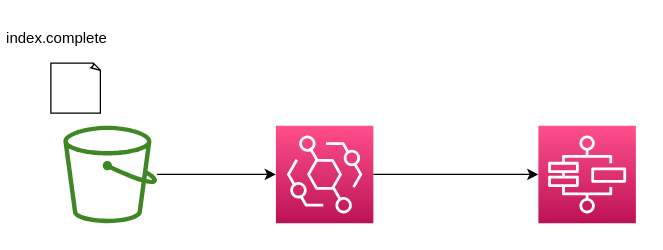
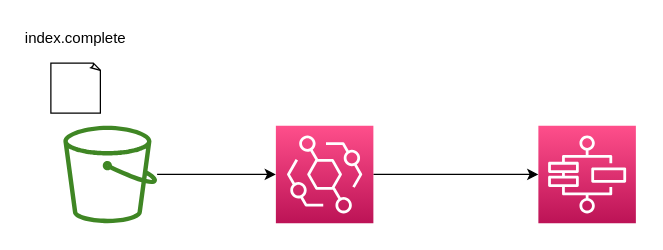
node "index.complete": moved (57, 38) -> (76, 38)
